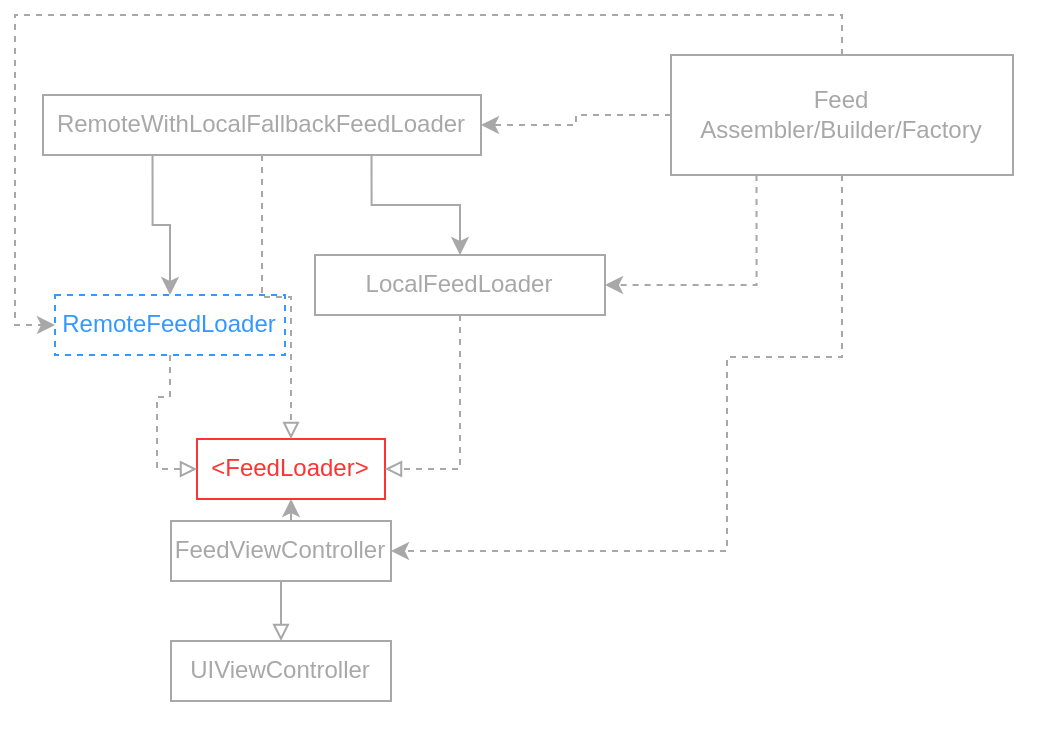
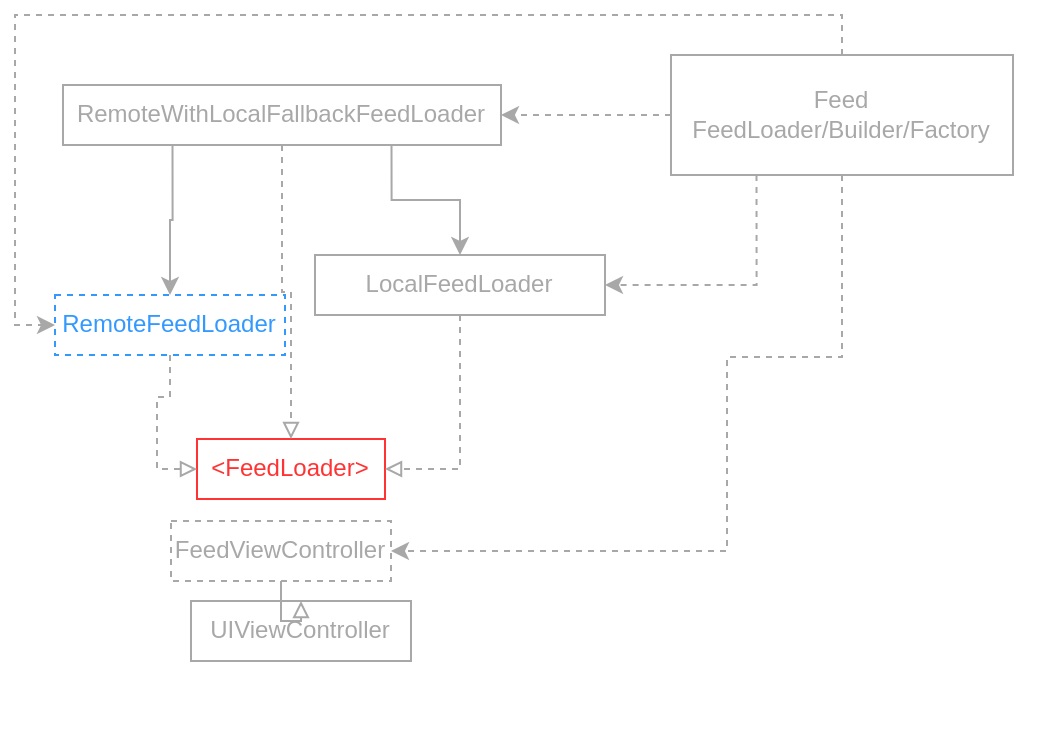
node "Feed Assembler/Builder/Factory": label "Feed Assembler/Builder/Factory" -> "Feed FeedLoader/Builder/Factory"
node "RemoteWithLocalFallbackFeedLoader": moved (262, 125) -> (282, 115)
edge "FeedViewController" -> "<FeedLoader>": removed
node "FeedViewController": style solid -> dashed
node "UIViewController": moved (281, 671) -> (301, 631)
